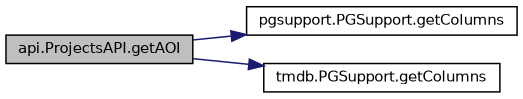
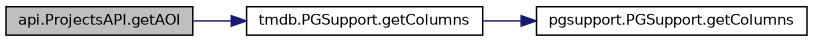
edge "api.ProjectsAPI.getAOI" -> "pgsupport.PGSupport.getColumns": now "tmdb.PGSupport.getColumns" -> "pgsupport.PGSupport.getColumns"
